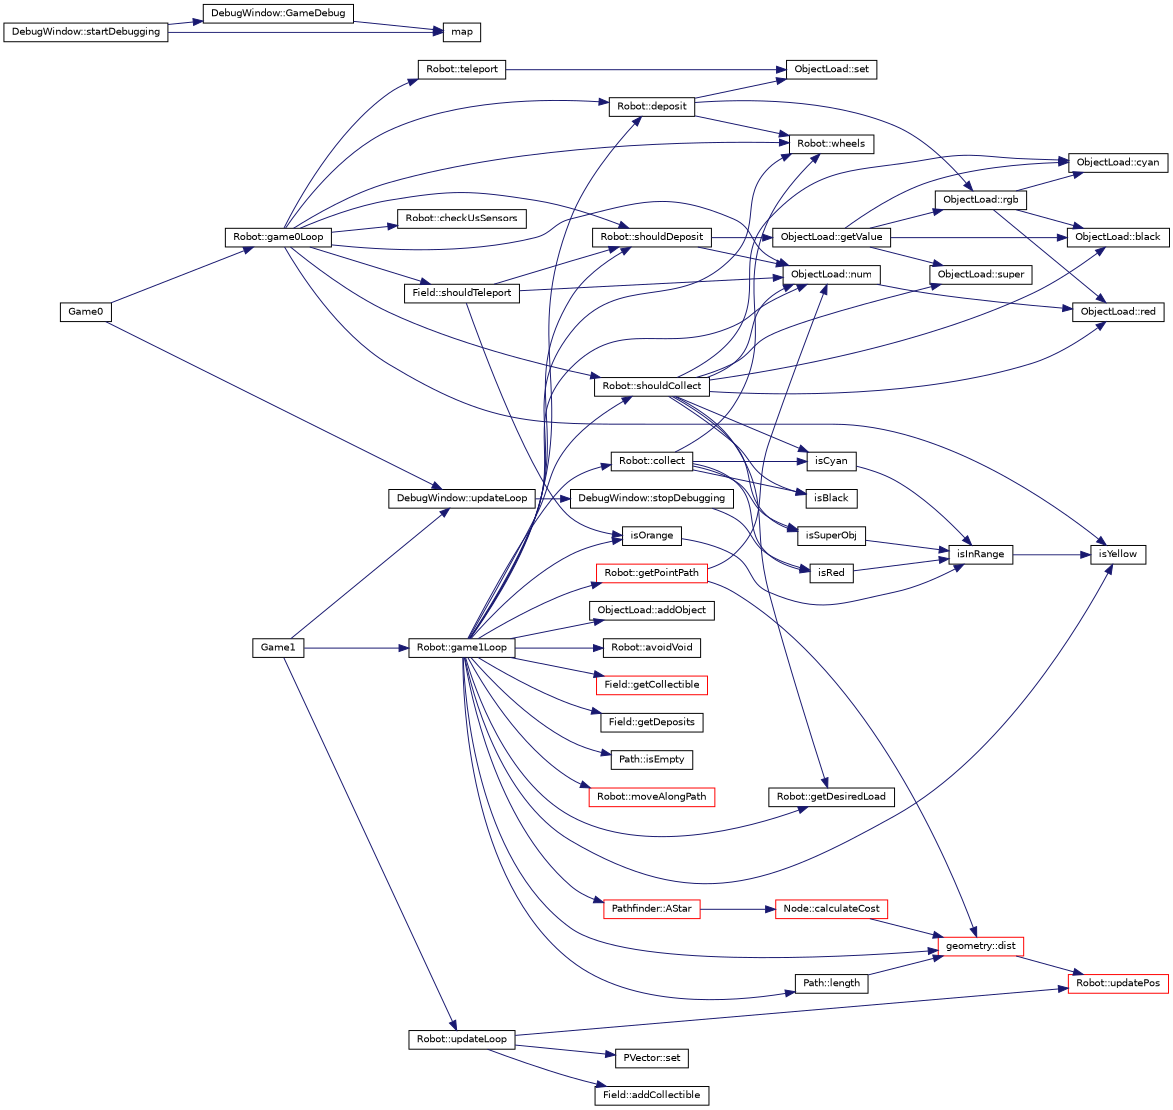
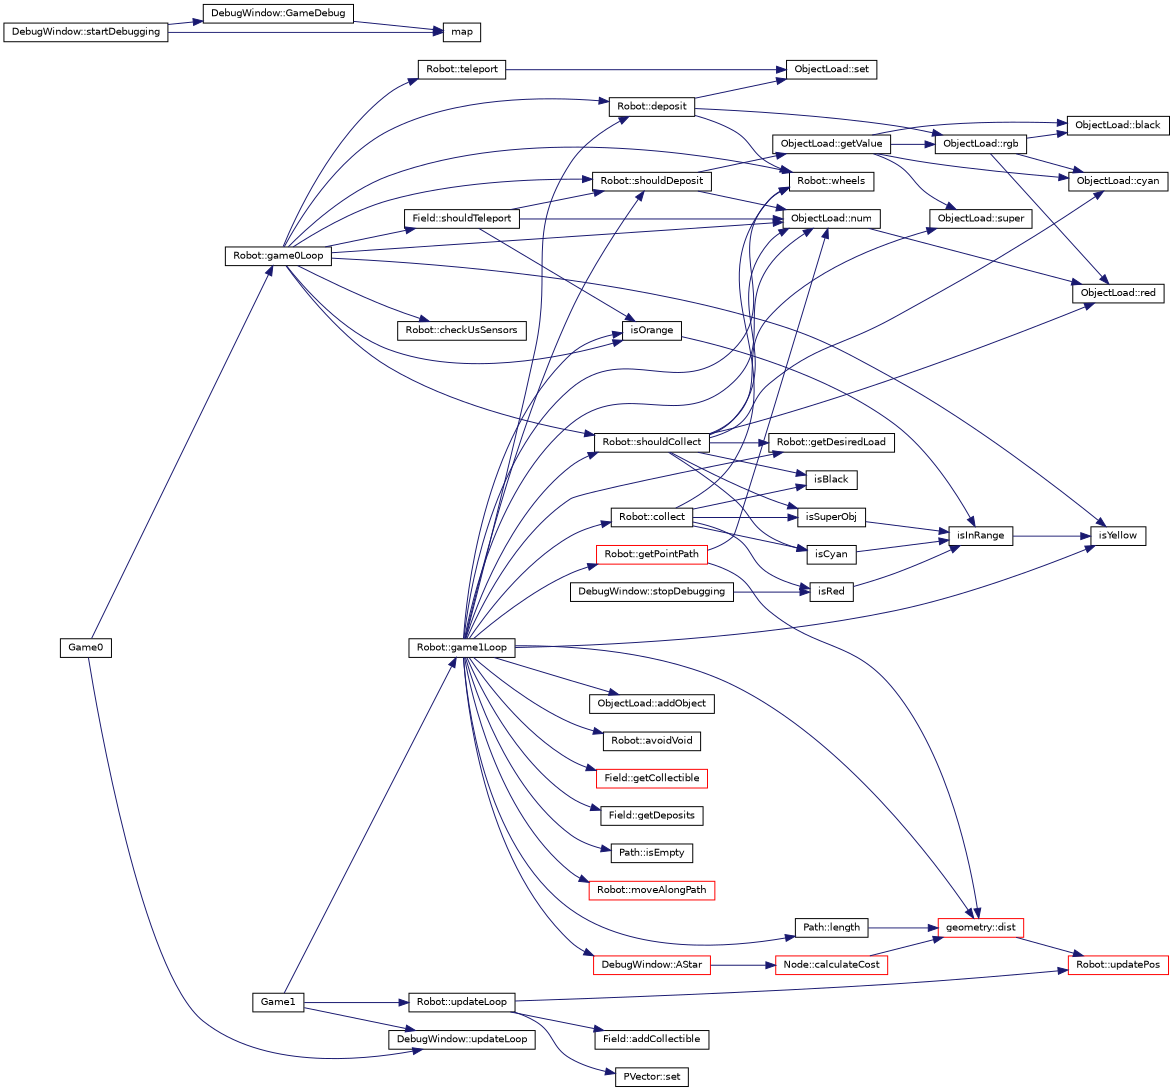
edge "Robot::shouldCollect" -> "ObjectLoad::black": removed
edge "Robot::game0Loop" -> "isOrange": added
edge "DebugWindow::updateLoop" -> "DebugWindow::stopDebugging": removed
node "Pathfinder::AStar": label "Pathfinder::AStar" -> "DebugWindow::AStar"
